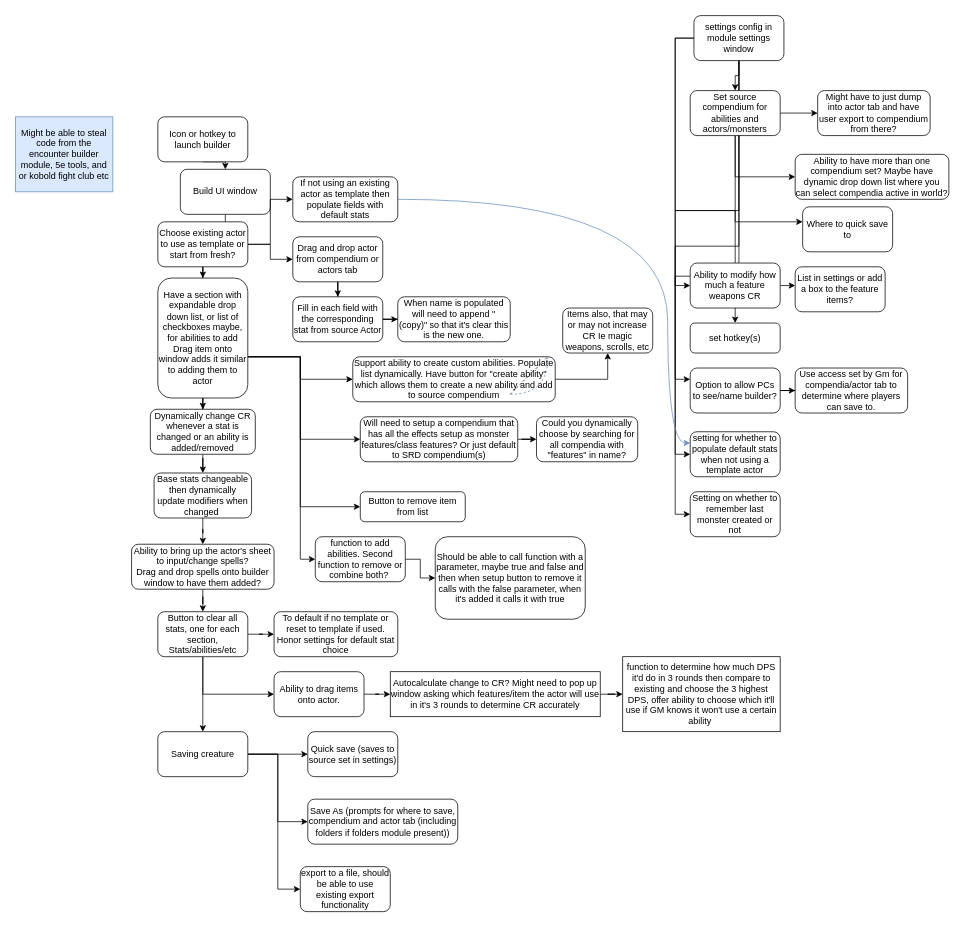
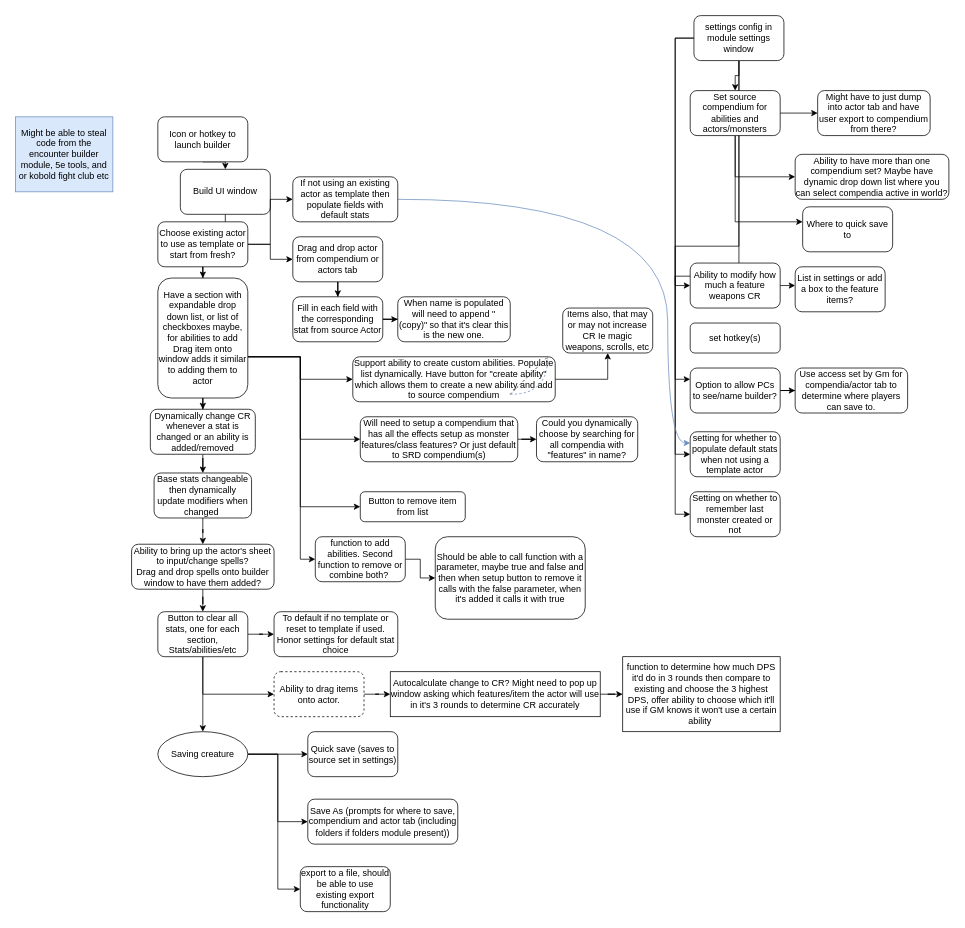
edge "settings config in module settings window" -> "set hotkey(s)": removed
node "Ability to drag items onto actor.": style solid -> dashed
node "Saving creature": shape rounded rectangle -> ellipse
